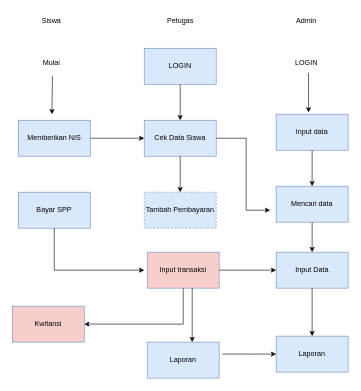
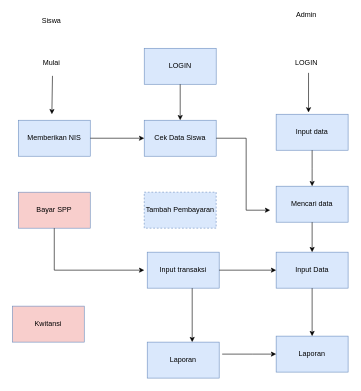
node "Petugas": removed
node "Admin": moved (306, 21) -> (306, 15)
edge "Cek Data Siswa" -> "Tambah Pembayaran": removed
node "Bayar SPP": fillcolor #dae8fc -> #f8cecc
node "Input transaksi": fillcolor #f8cecc -> #dae8fc
edge "Input transaksi" -> "Kwitansi": removed
